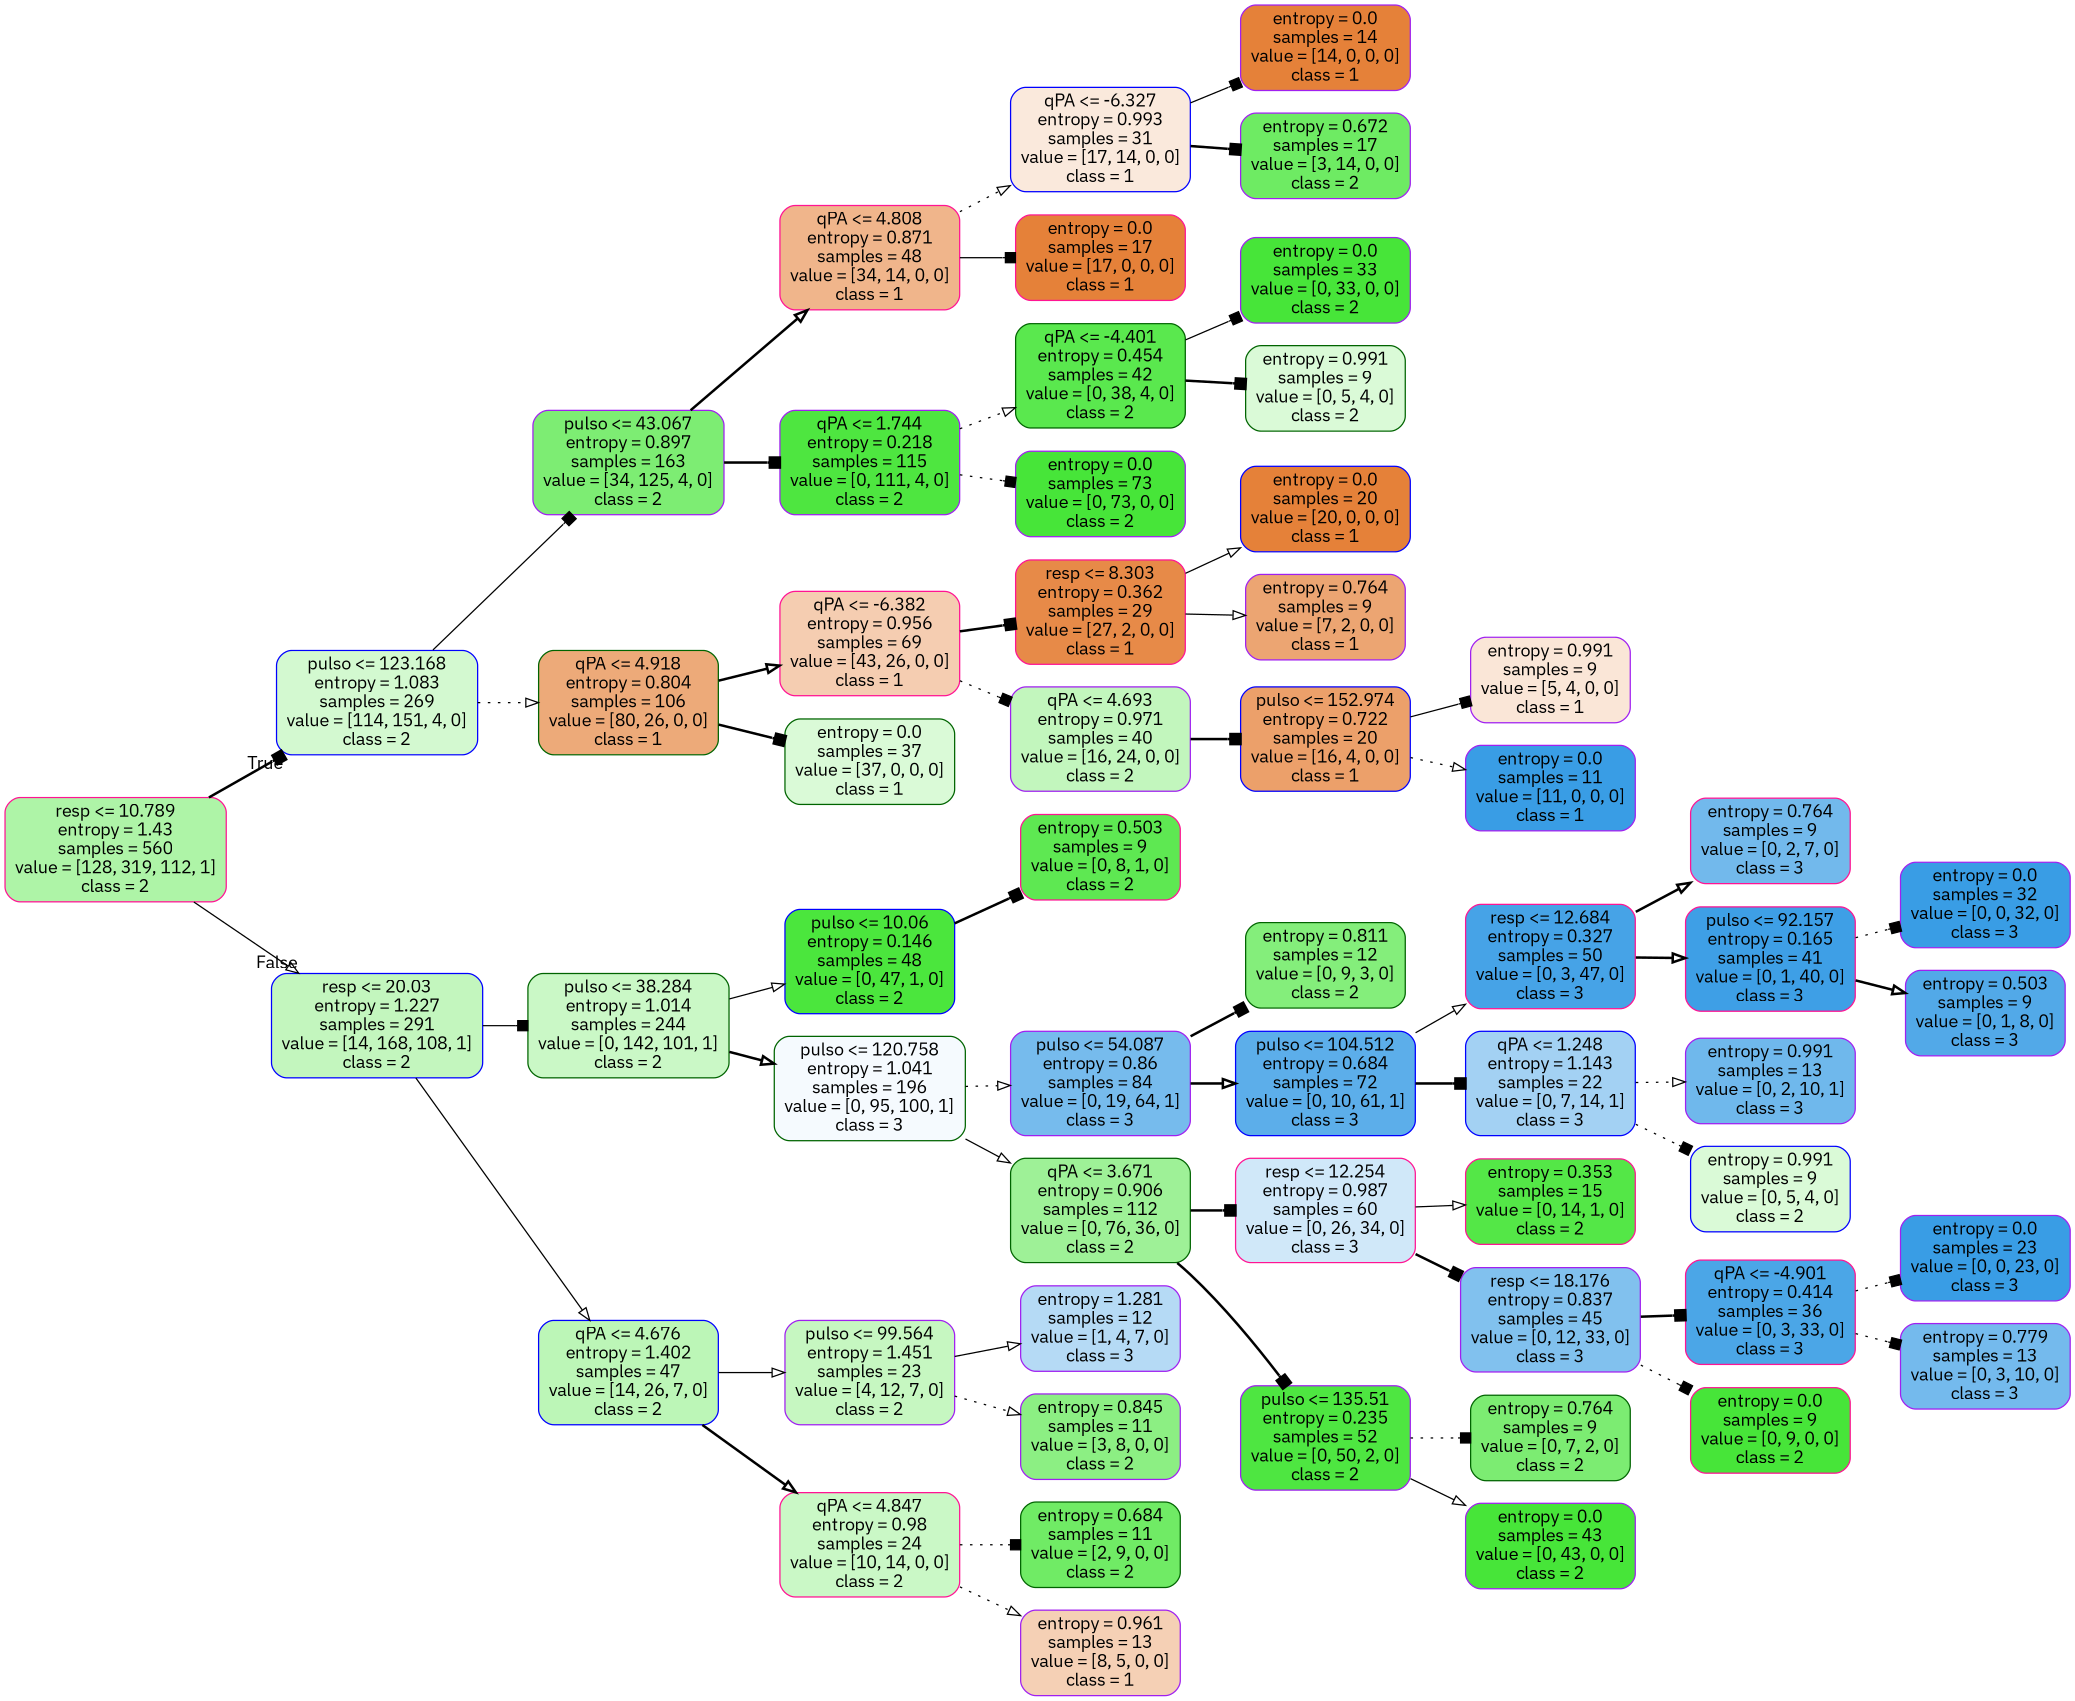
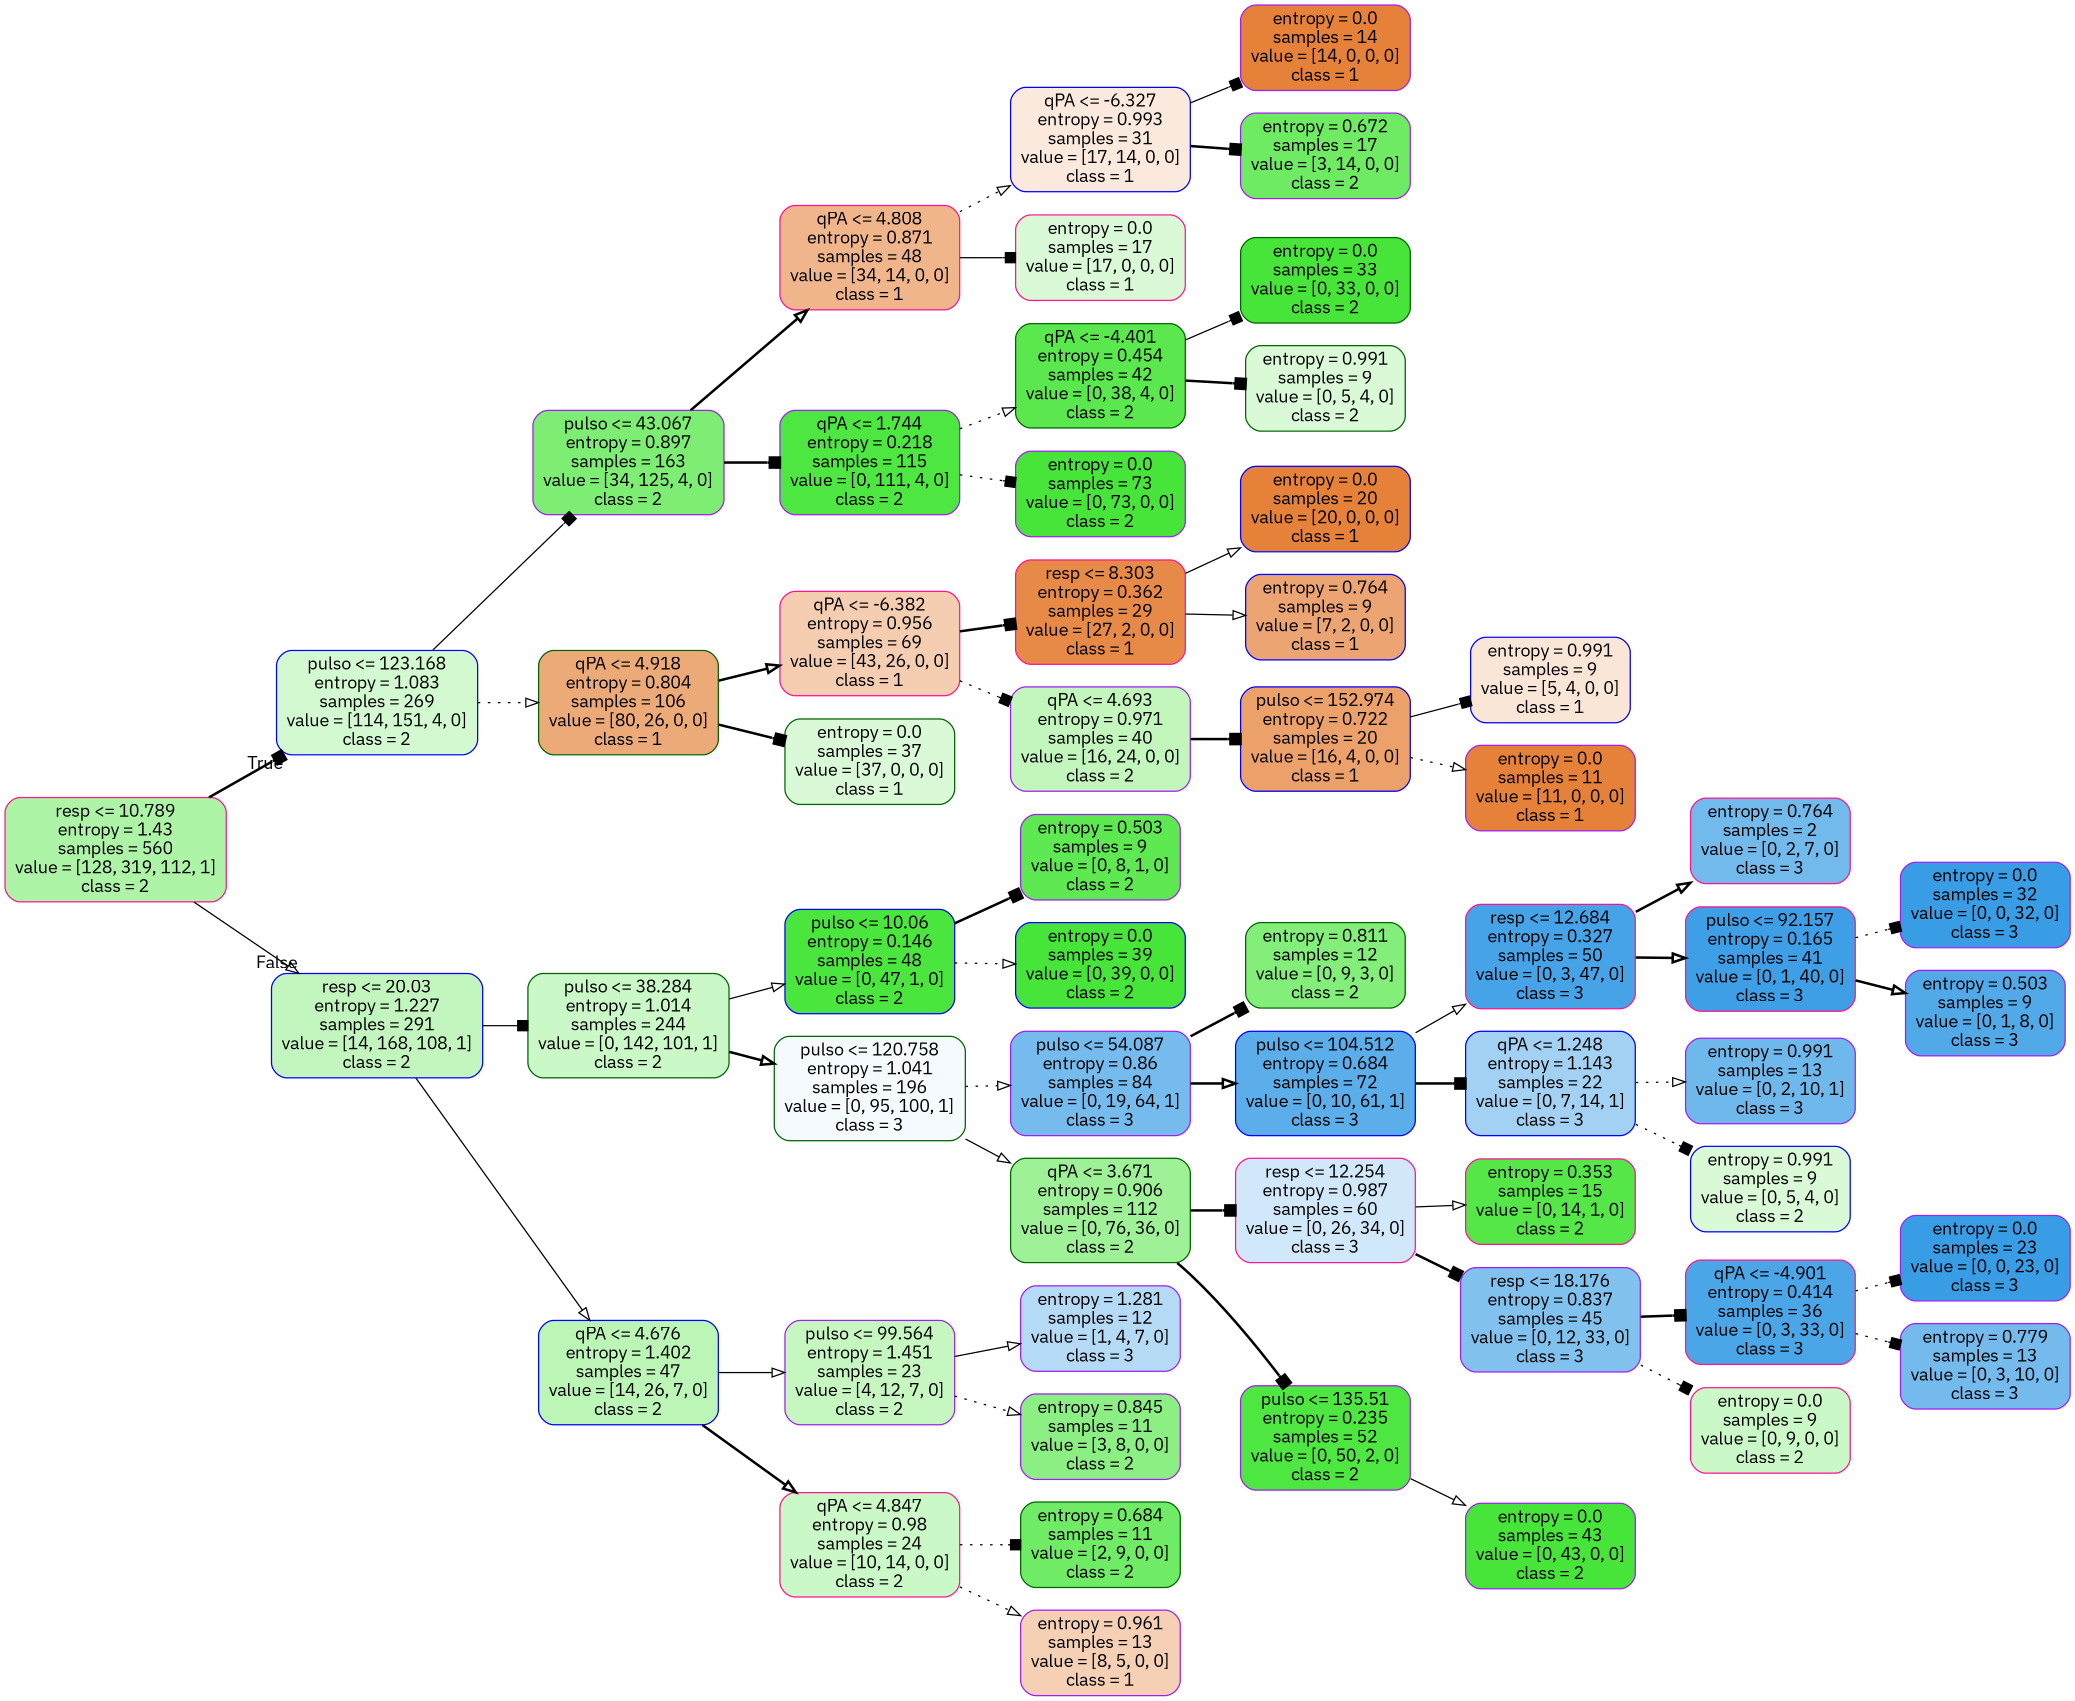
node "entropy = 0.0 samples = 17 value = [17, 0, 0, 0] class = 1": fillcolor #e58139 -> #dafad7
node "entropy = 0.0 samples = 33 value = [0, 33, 0, 0] class = 2": color purple -> darkgreen
node "entropy = 0.764 samples = 9 value = [7, 2, 0, 0] class = 1": color purple -> blue
node "entropy = 0.991 samples = 9 value = [5, 4, 0, 0] class = 1": color purple -> blue
node "entropy = 0.0 samples = 11 value = [11, 0, 0, 0] class = 1": fillcolor #399de5 -> #e58139
node "entropy = 0.764 samples = 9 value = [0, 2, 7, 0] class = 3": label "entropy = 0.764 samples = 9 value = [0, 2, 7, 0] class = 3" -> "entropy = 0.764 samples = 2 value = [0, 2, 7, 0] class = 3"
node "entropy = 0.503 samples = 9 value = [0, 8, 1, 0] class = 2": color deeppink -> purple
node "entropy = 0.0 samples = 39 value = [0, 39, 0, 0] class = 2": added
node "entropy = 0.0 samples = 9 value = [0, 9, 0, 0] class = 2": fillcolor #47e539 -> #caf8c6
node "entropy = 0.764 samples = 9 value = [0, 7, 2, 0] class = 2": removed
